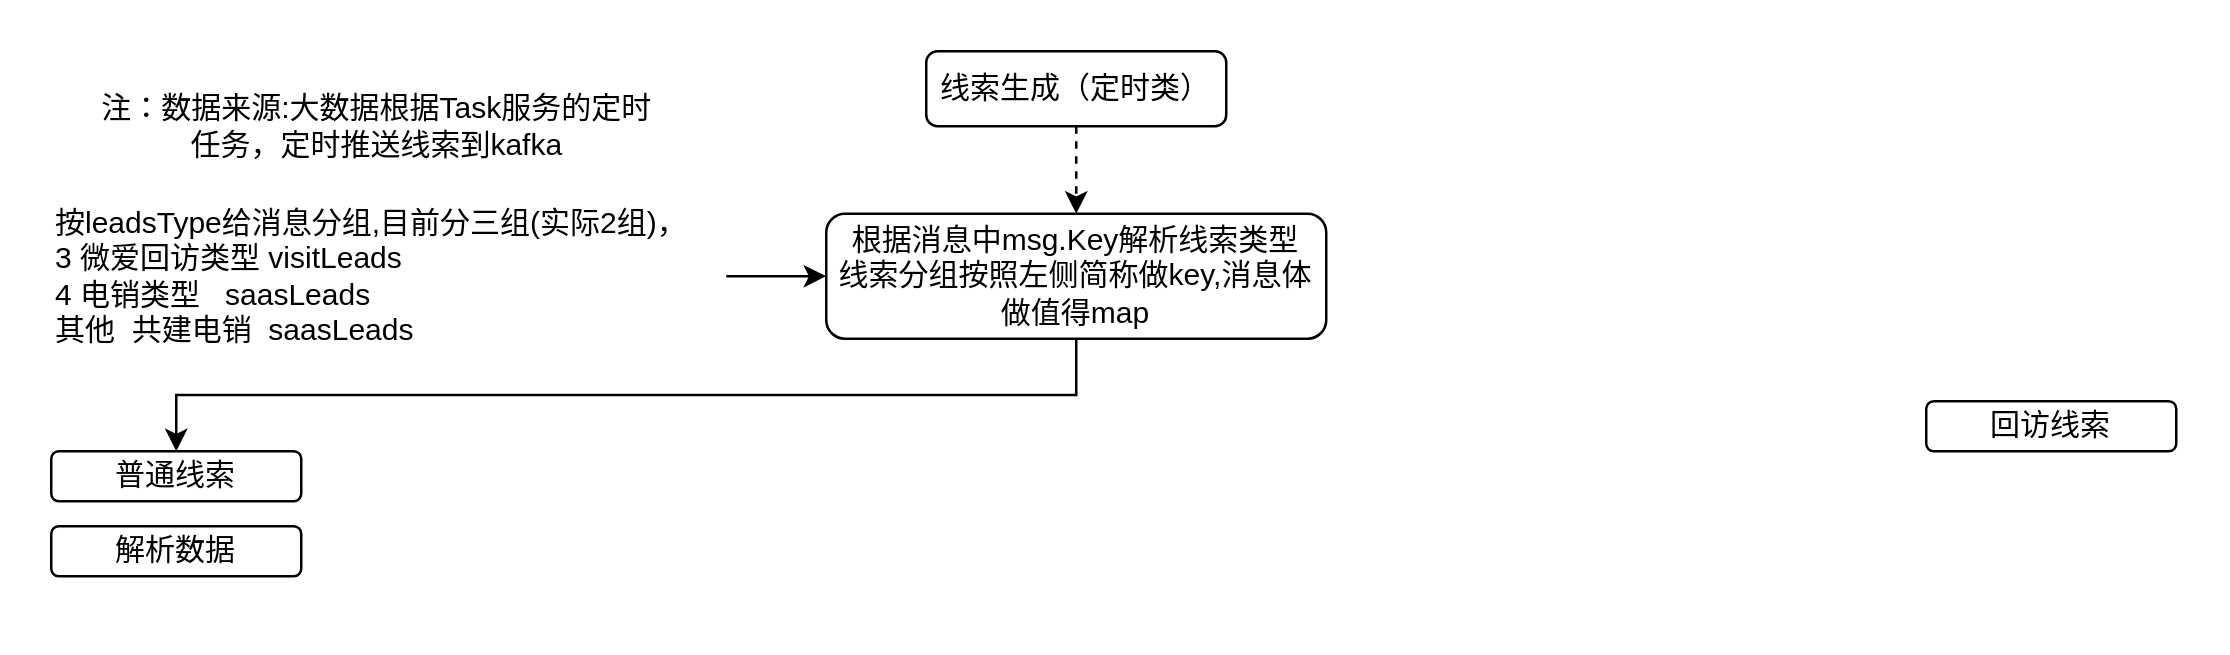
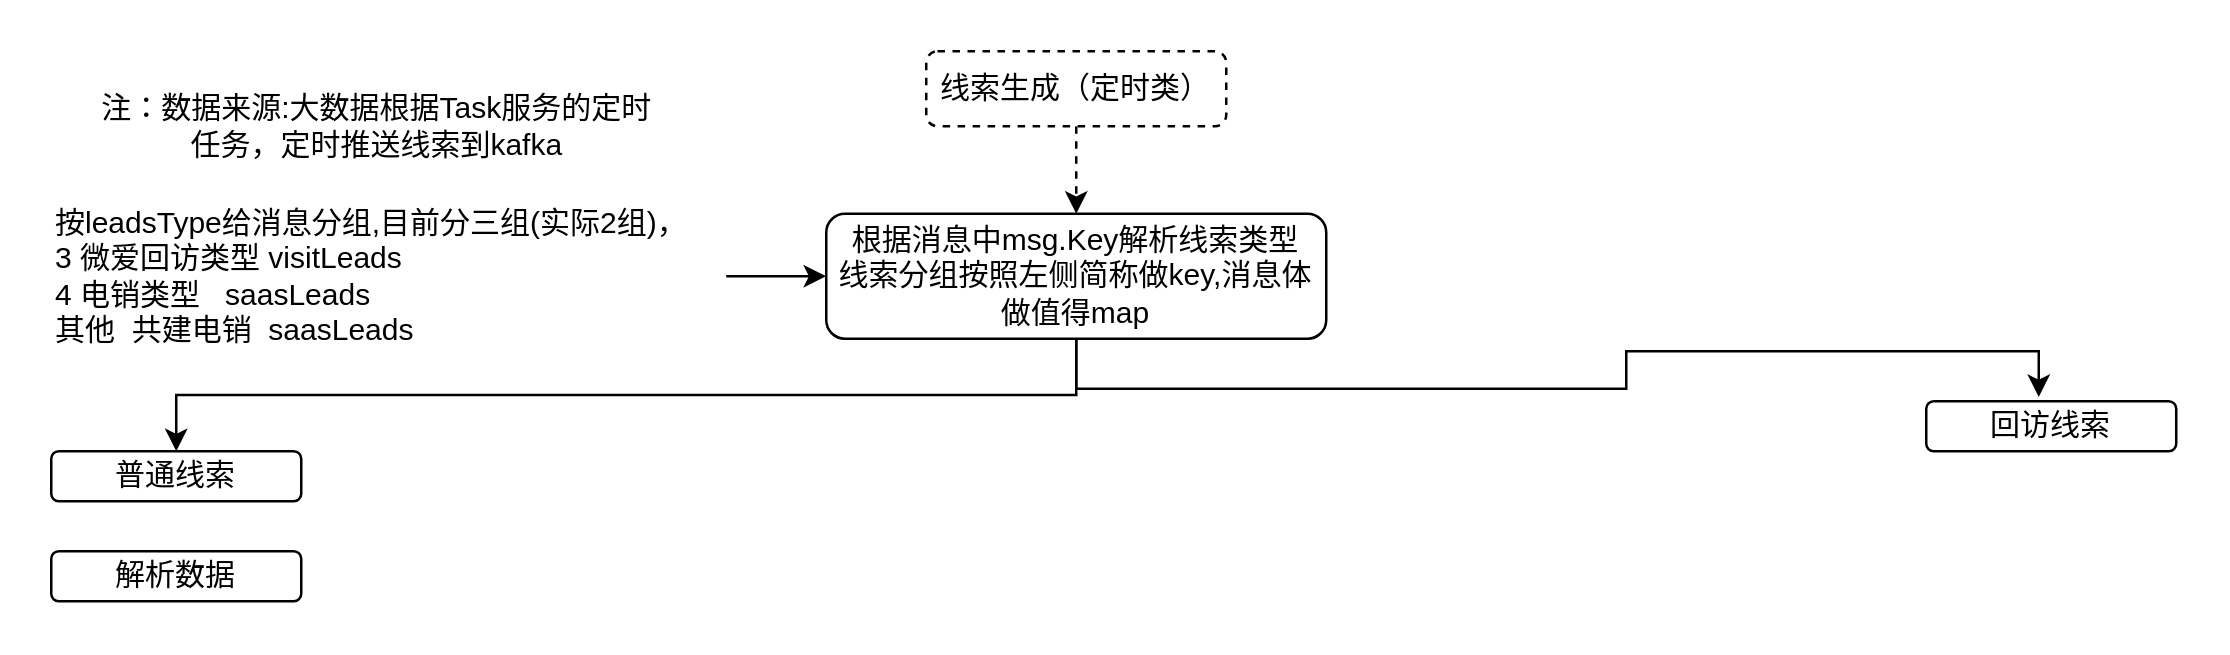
node "线索生成（定时类）": style solid -> dashed
edge "根据消息中msg.Key解析线索类型 线索分组按照左侧简称做key,消息体做值得map" -> "回访线索": added
node "解析数据": moved (176, 551) -> (176, 576)
